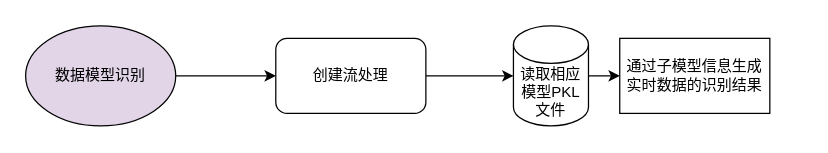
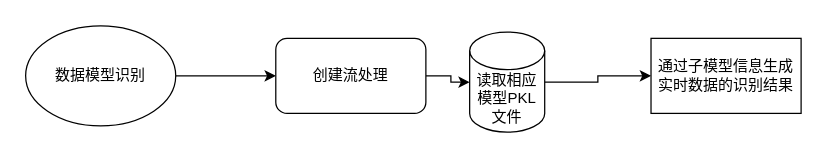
node "数据模型识别": fillcolor #e1d5e7 -> #ffffff
node "读取相应模型PKL文件": moved (551, 76) -> (507, 82)
node "通过子模型信息生成实时数据的识别结果": moved (694, 76) -> (726, 76)
